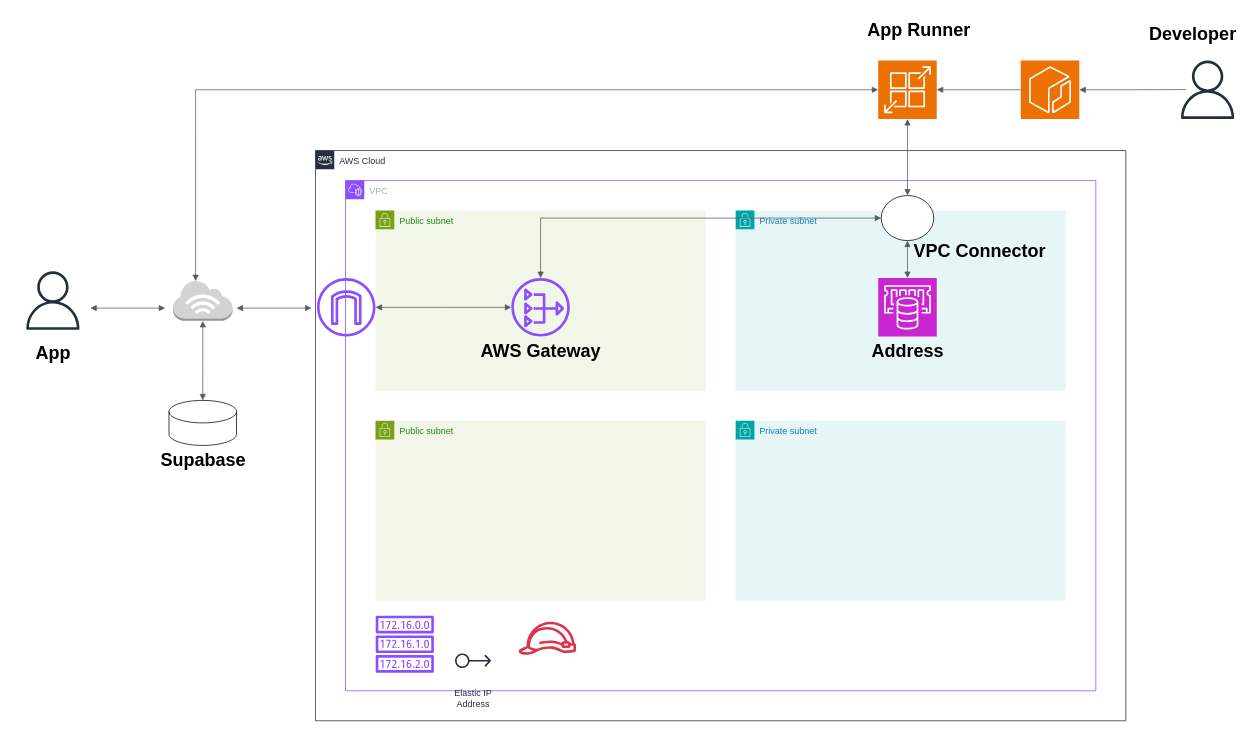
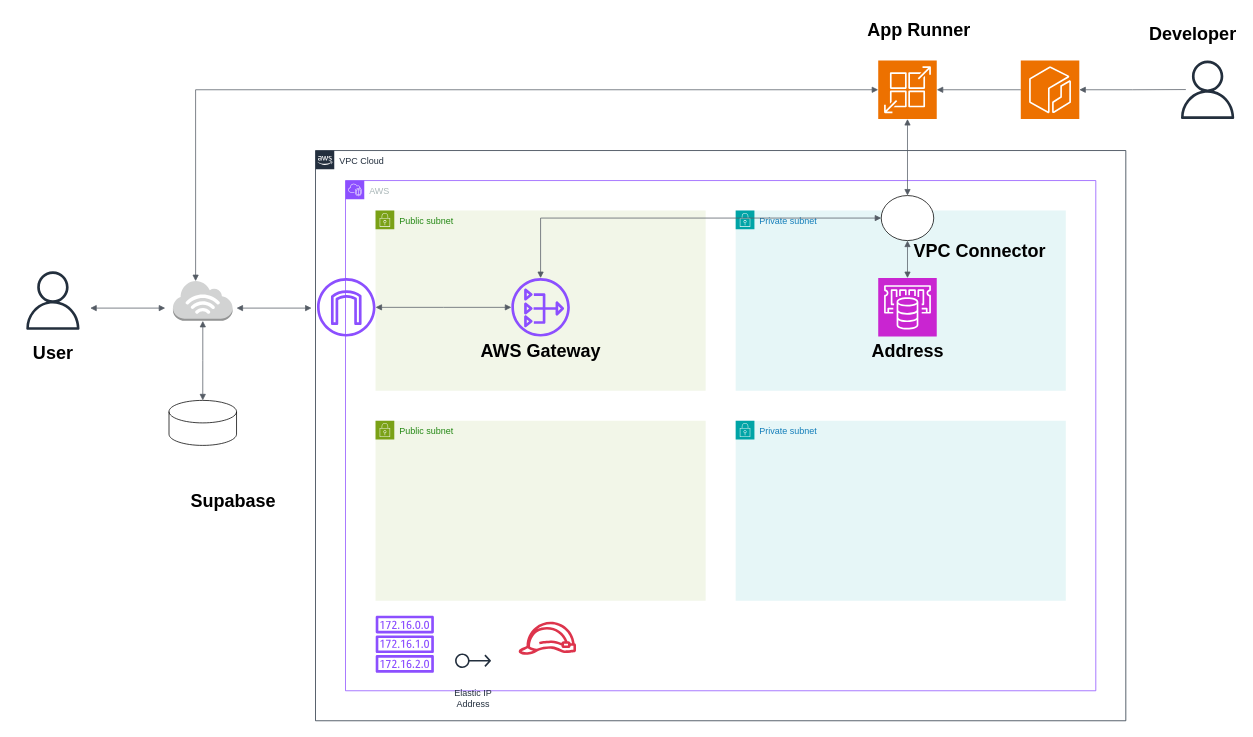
node "AWS Cloud": label "AWS Cloud" -> "VPC Cloud"
node "VPC": label "VPC" -> "AWS"
node "App": label "App" -> "User"
node "Supabase": moved (203, 460) -> (233, 501)
